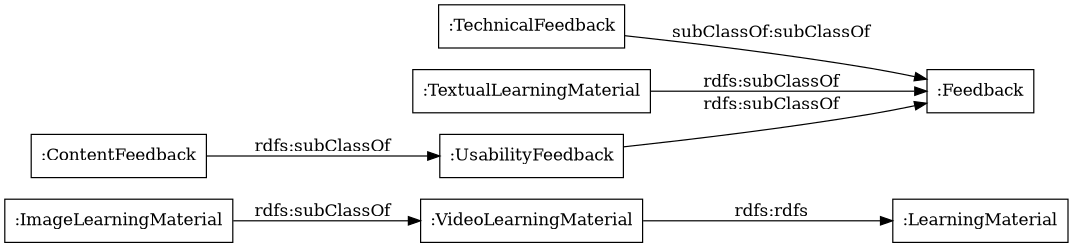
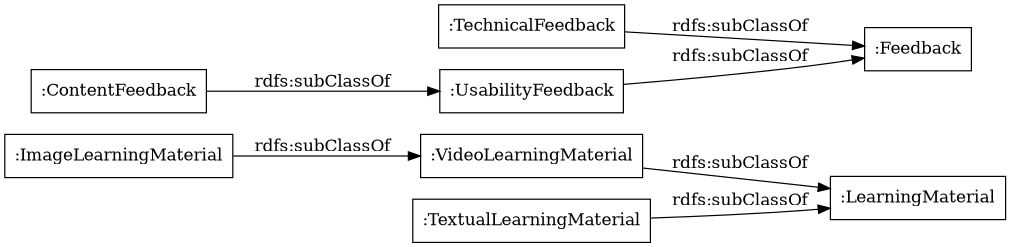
edge ":TechnicalFeedback" -> ":Feedback": label "subClassOf:subClassOf" -> "rdfs:subClassOf"
edge ":TextualLearningMaterial" -> ":Feedback": now ":TextualLearningMaterial" -> ":LearningMaterial"
edge ":VideoLearningMaterial" -> ":LearningMaterial": label "rdfs:rdfs" -> "rdfs:subClassOf"
